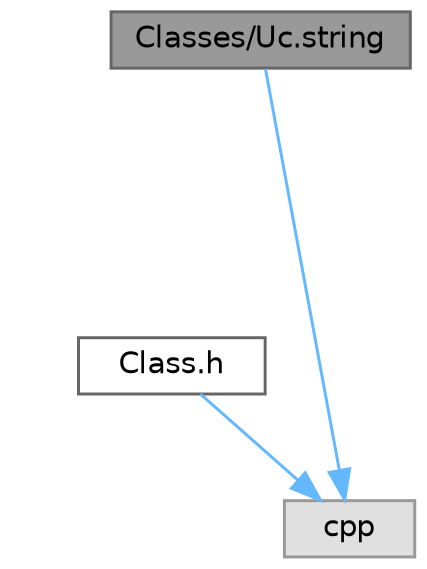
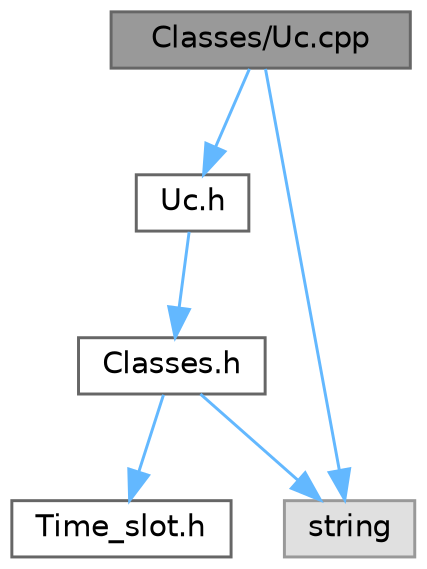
node "Classes/Uc.string": label "Classes/Uc.string" -> "Classes/Uc.cpp"
node "Uc.h": added
node "Class.h": label "Class.h" -> "Classes.h"
node "Time_slot.h": added
node "cpp": label "cpp" -> "string"
